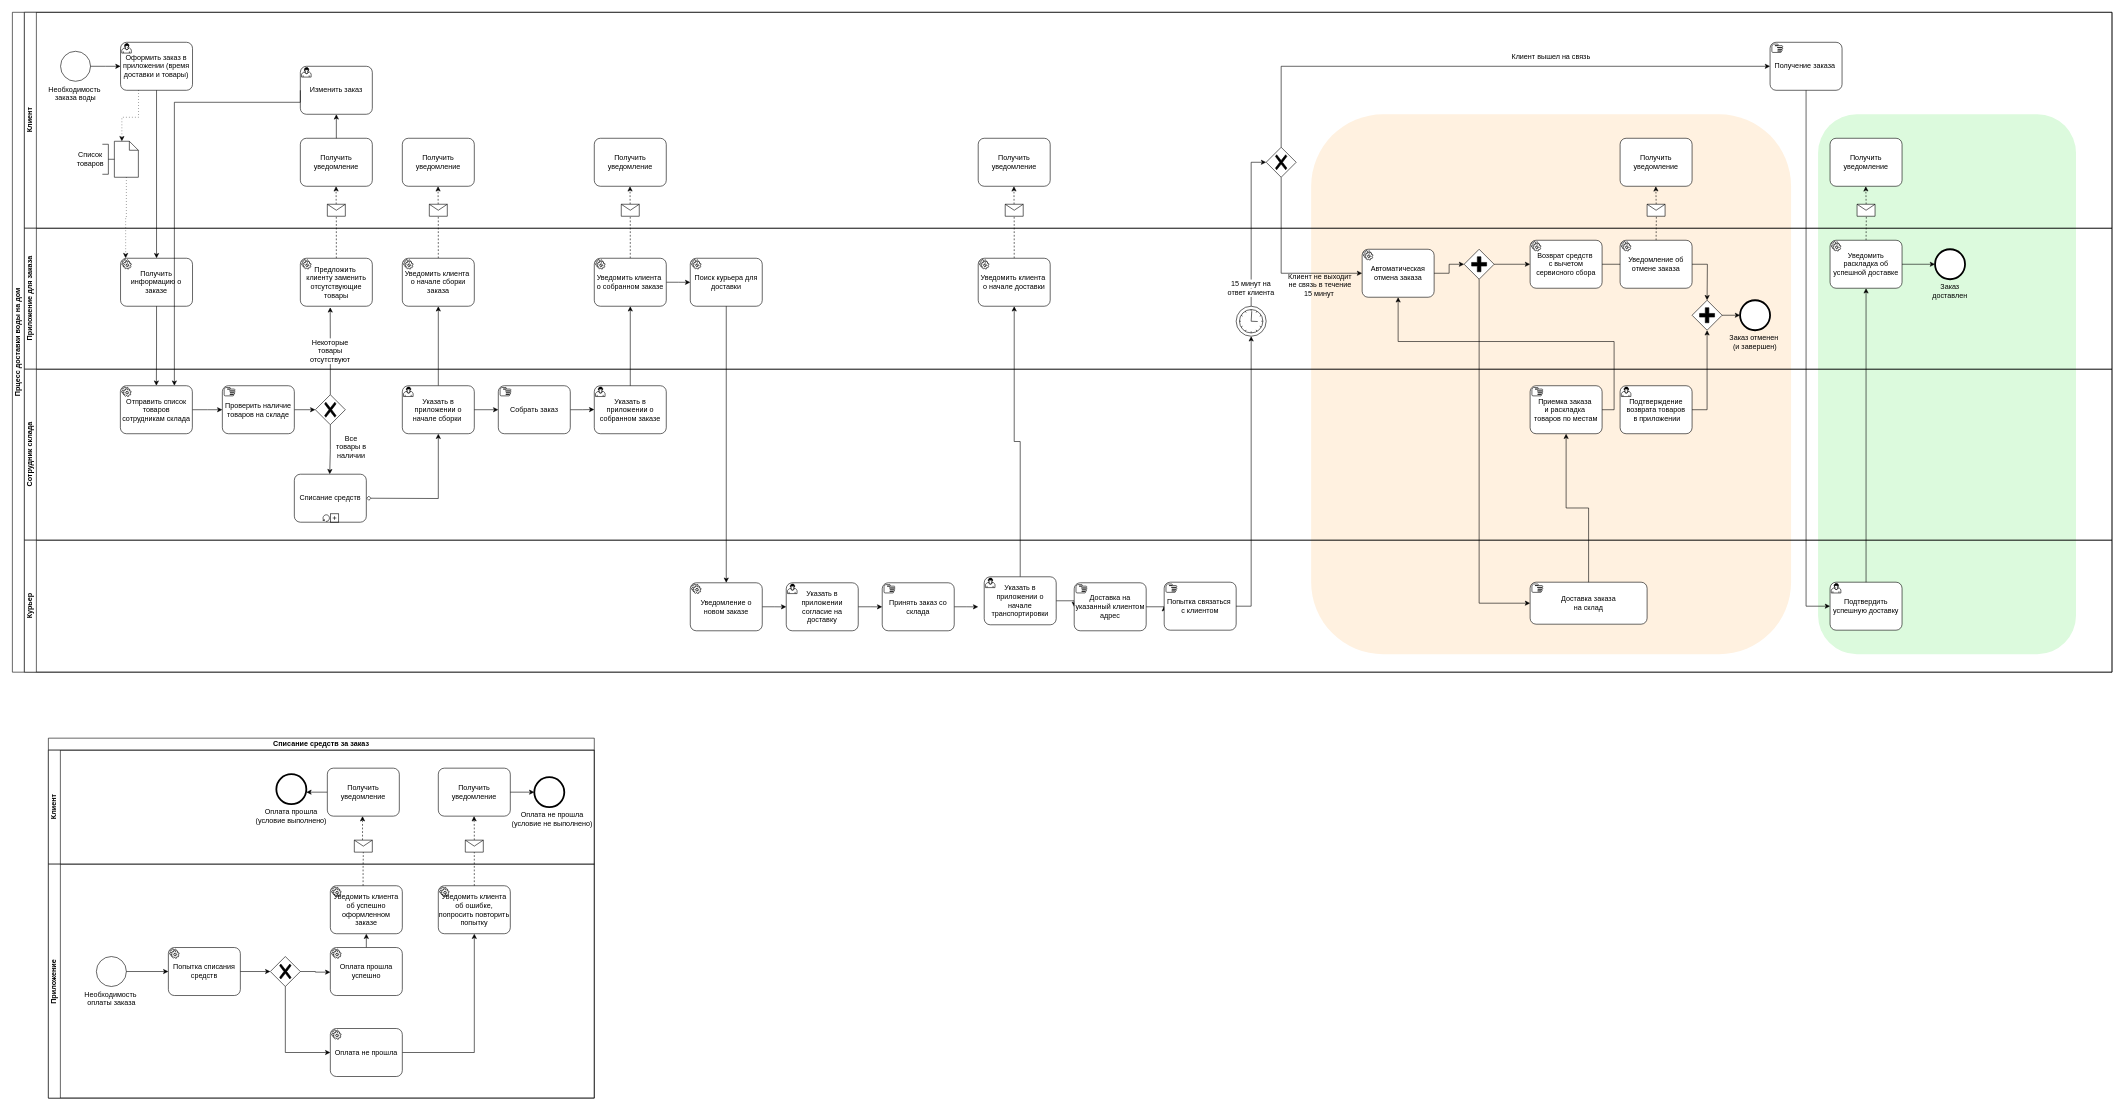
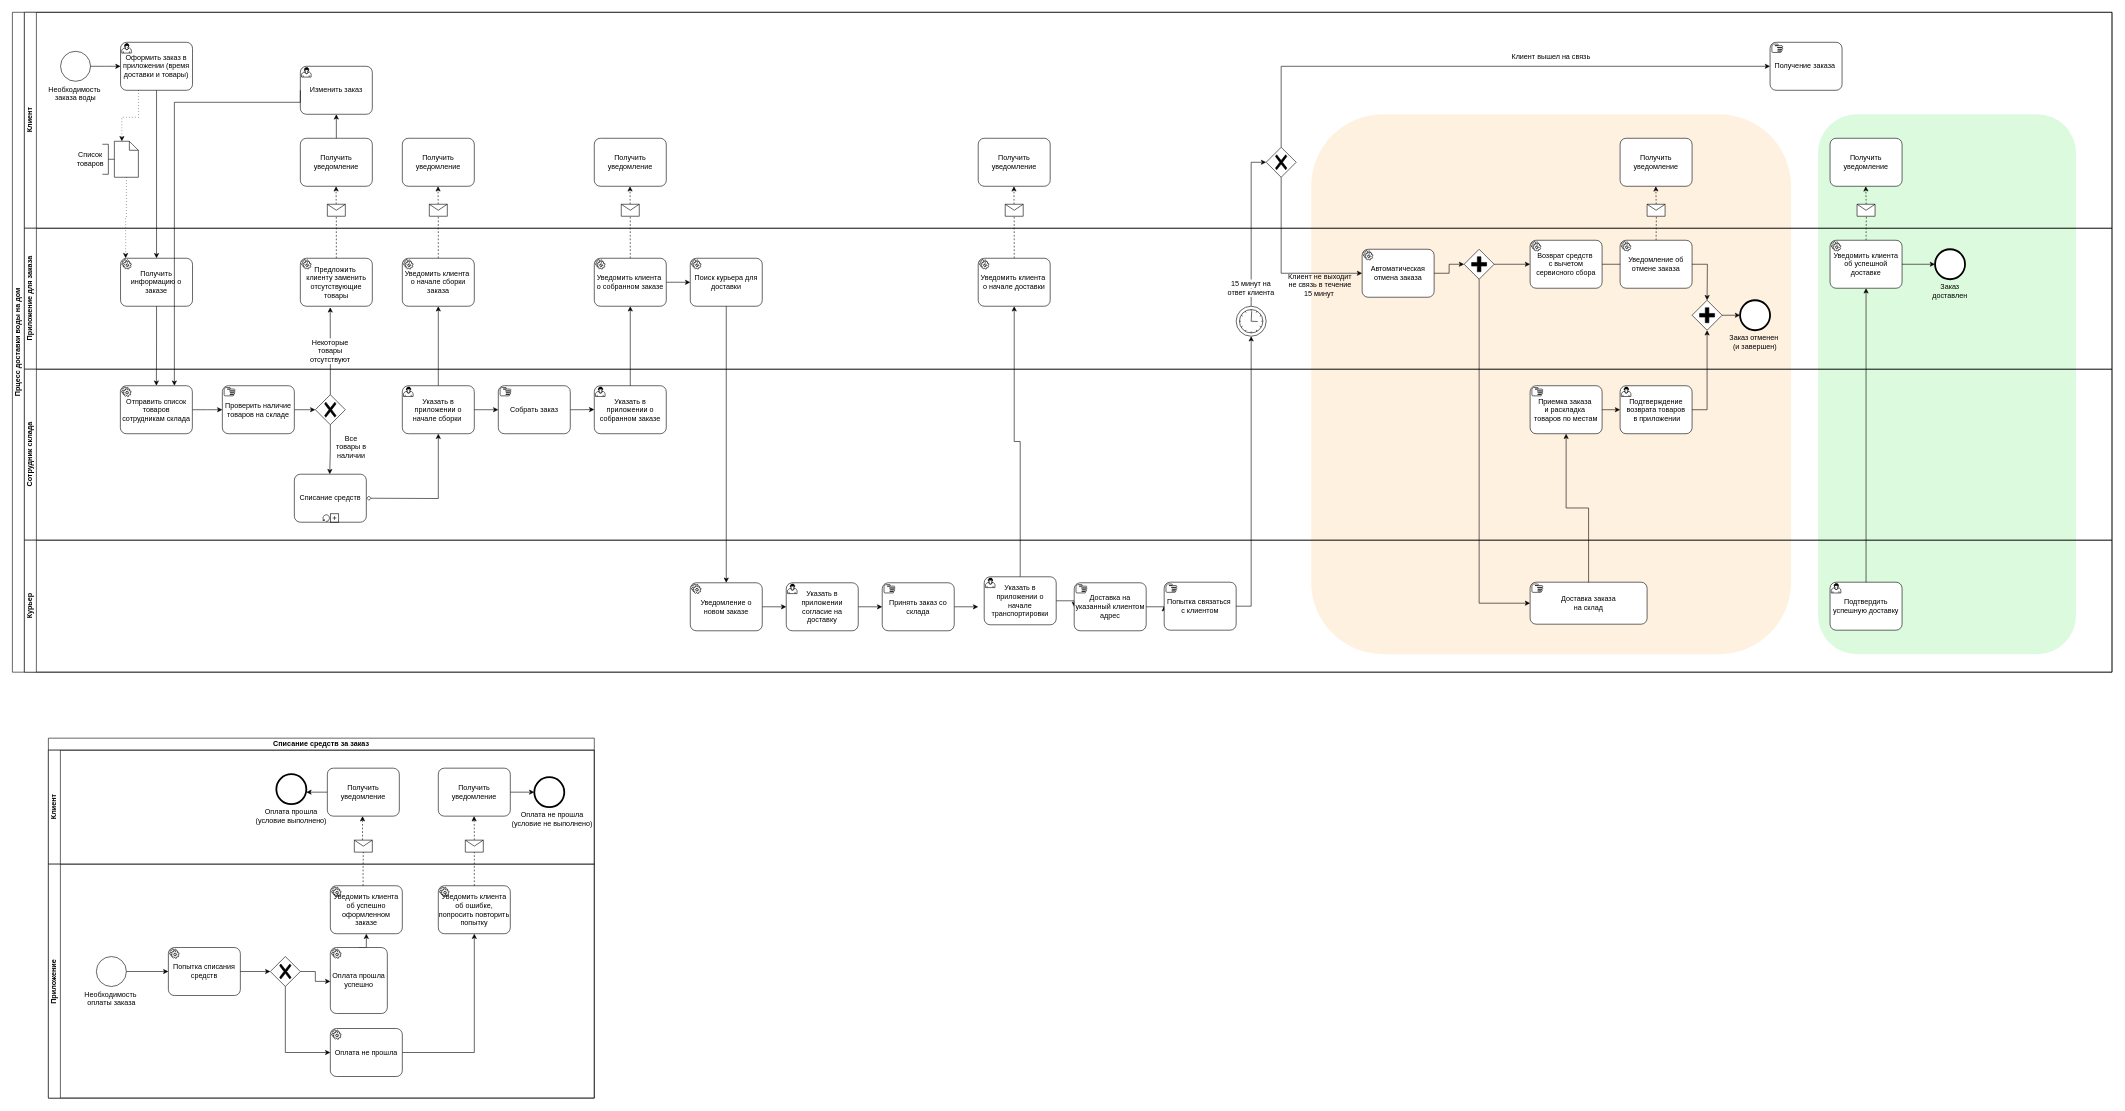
node "Уведомить раскладка об успешной доставке": label "Уведомить раскладка об успешной доставке" -> "Уведомить клиента об успешной доставке"
edge "Приемка заказа и раскладка товаров по местам" -> "Автоматическая отмена заказа": now "Приемка заказа и раскладка товаров по местам" -> "Подтверждение возврата товаров в приложении"
edge "Получение заказа" -> "Подтвердить успешную доставку": removed
node "Оплата прошла успешно": size 72x48 -> 57x66
